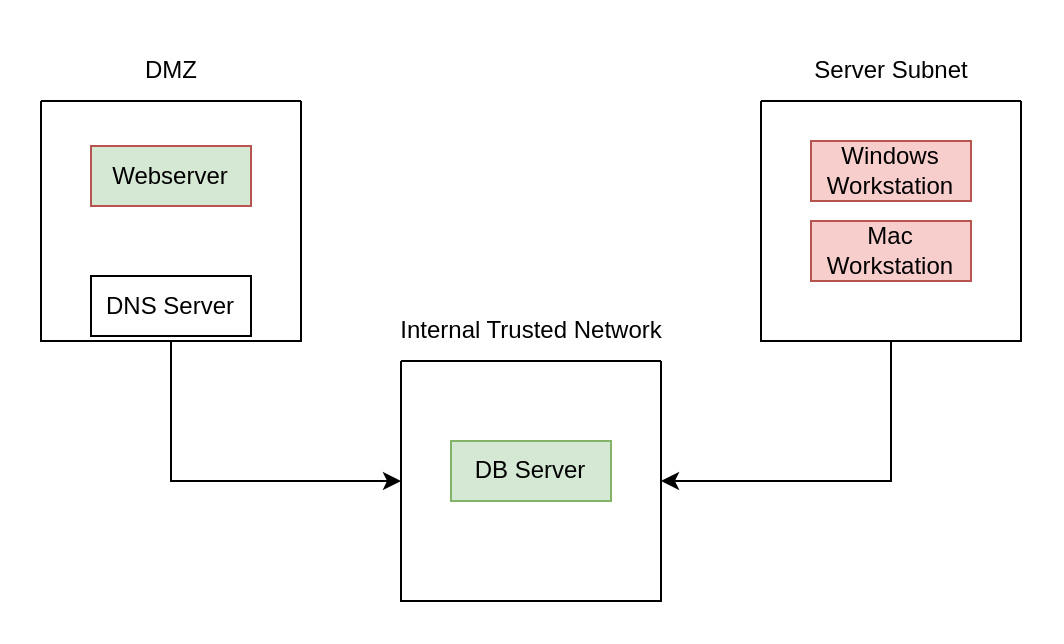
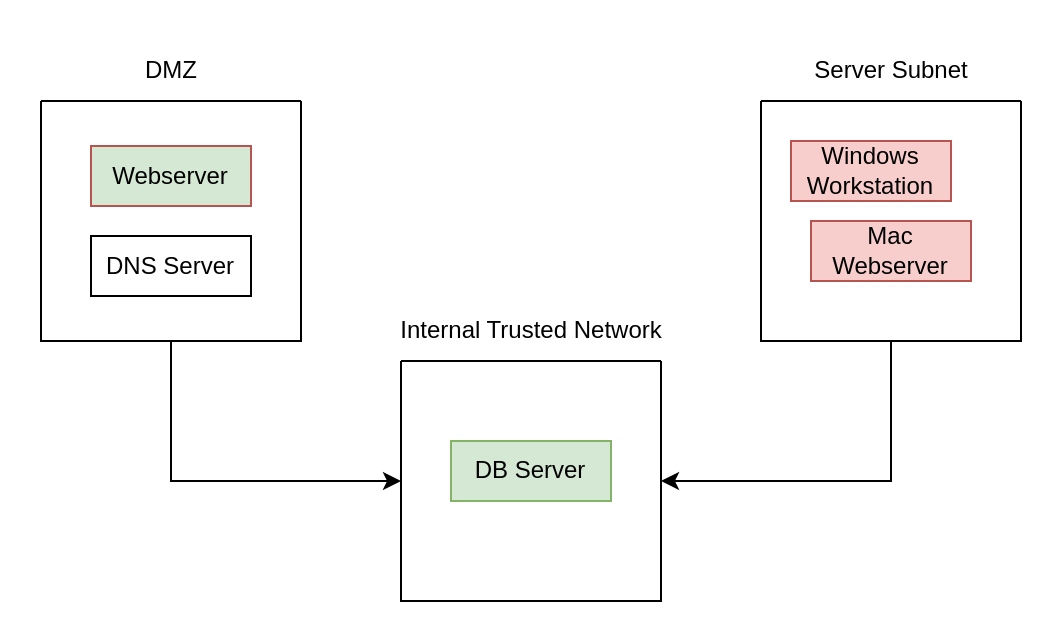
node "Windows Workstation": moved (891, 171) -> (871, 171)
node "Mac Workstation": label "Mac Workstation" -> "Mac Webserver"
node "DNS Server": moved (171, 306) -> (171, 266)
